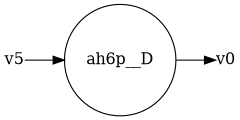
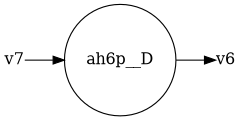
node "v5": label "v5" -> "v7"
node "v0": label "v0" -> "v6"
